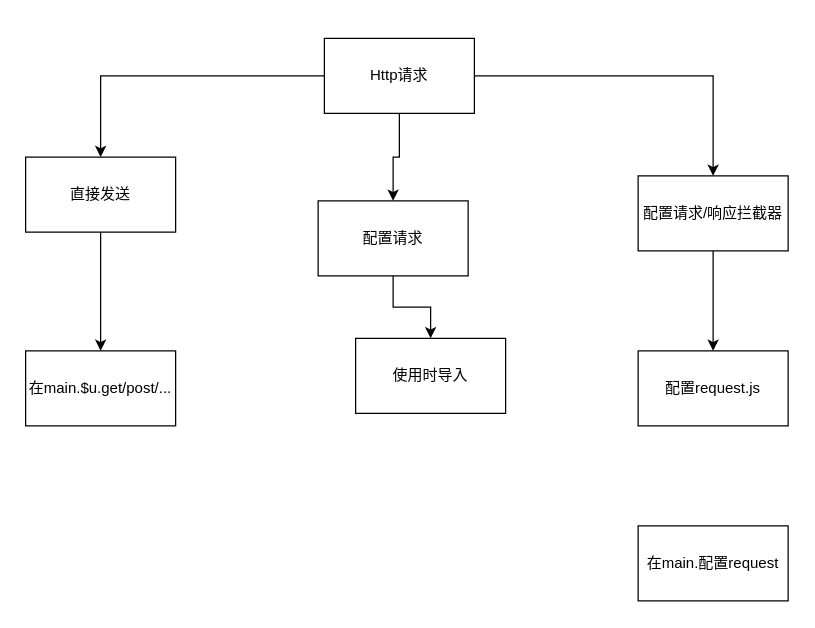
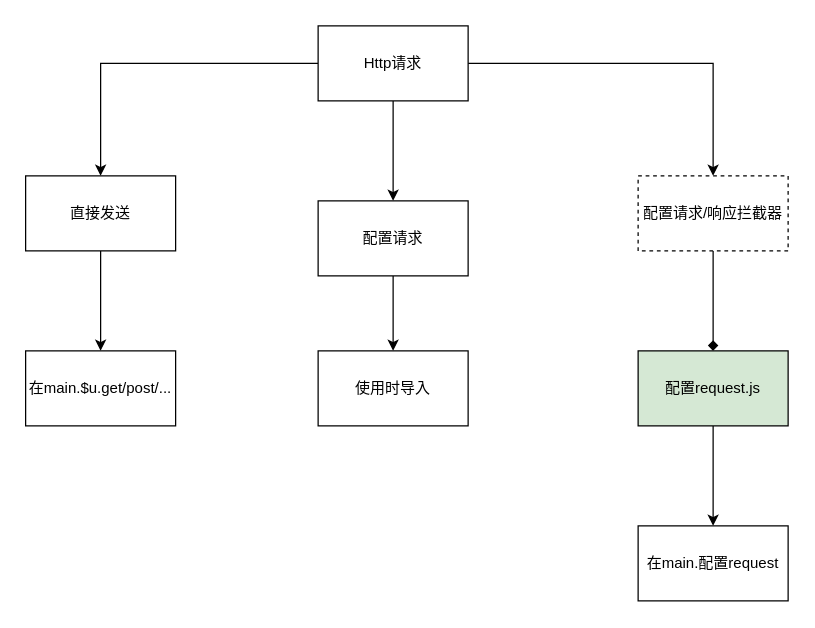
node "Http请求": moved (399, 76) -> (393, 63)
node "直接发送": moved (101, 194) -> (101, 213)
node "配置请求/响应拦截器": style solid -> dashed
edge "配置请求/响应拦截器" -> "配置request.js": arrowhead classic -> diamond
node "使用时导入": moved (431, 376) -> (393, 388)
node "配置request.js": fillcolor #ffffff -> #d5e8d4
edge "配置request.js" -> "在main.配置request": added
